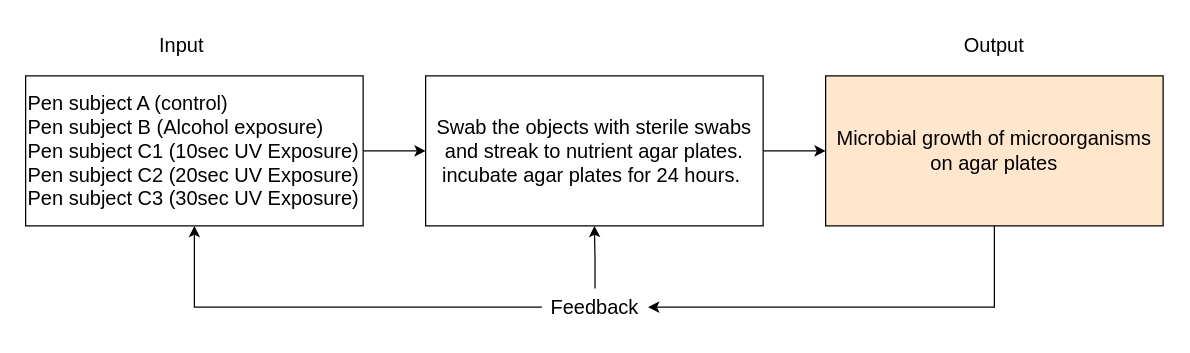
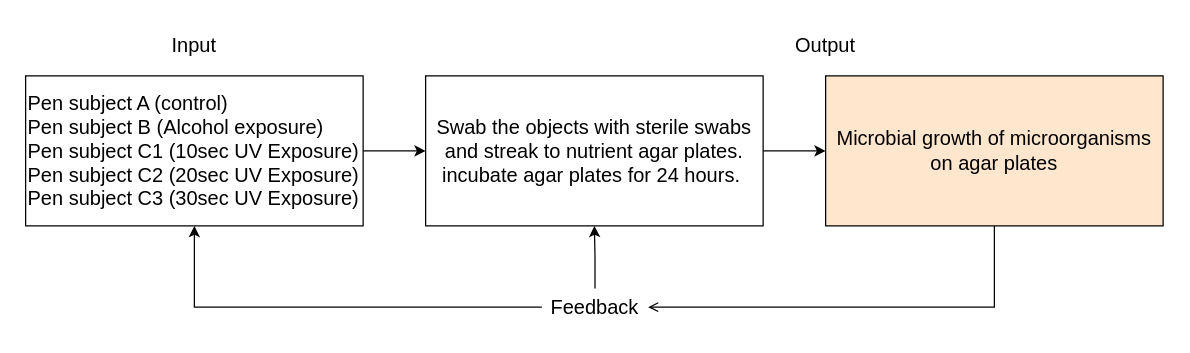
node "Input": moved (182, 44) -> (194, 44)
node "Output": moved (994, 44) -> (826, 44)
edge "Microbial growth of microorganisms on agar plates" -> "Feedback": arrowhead classic -> open
